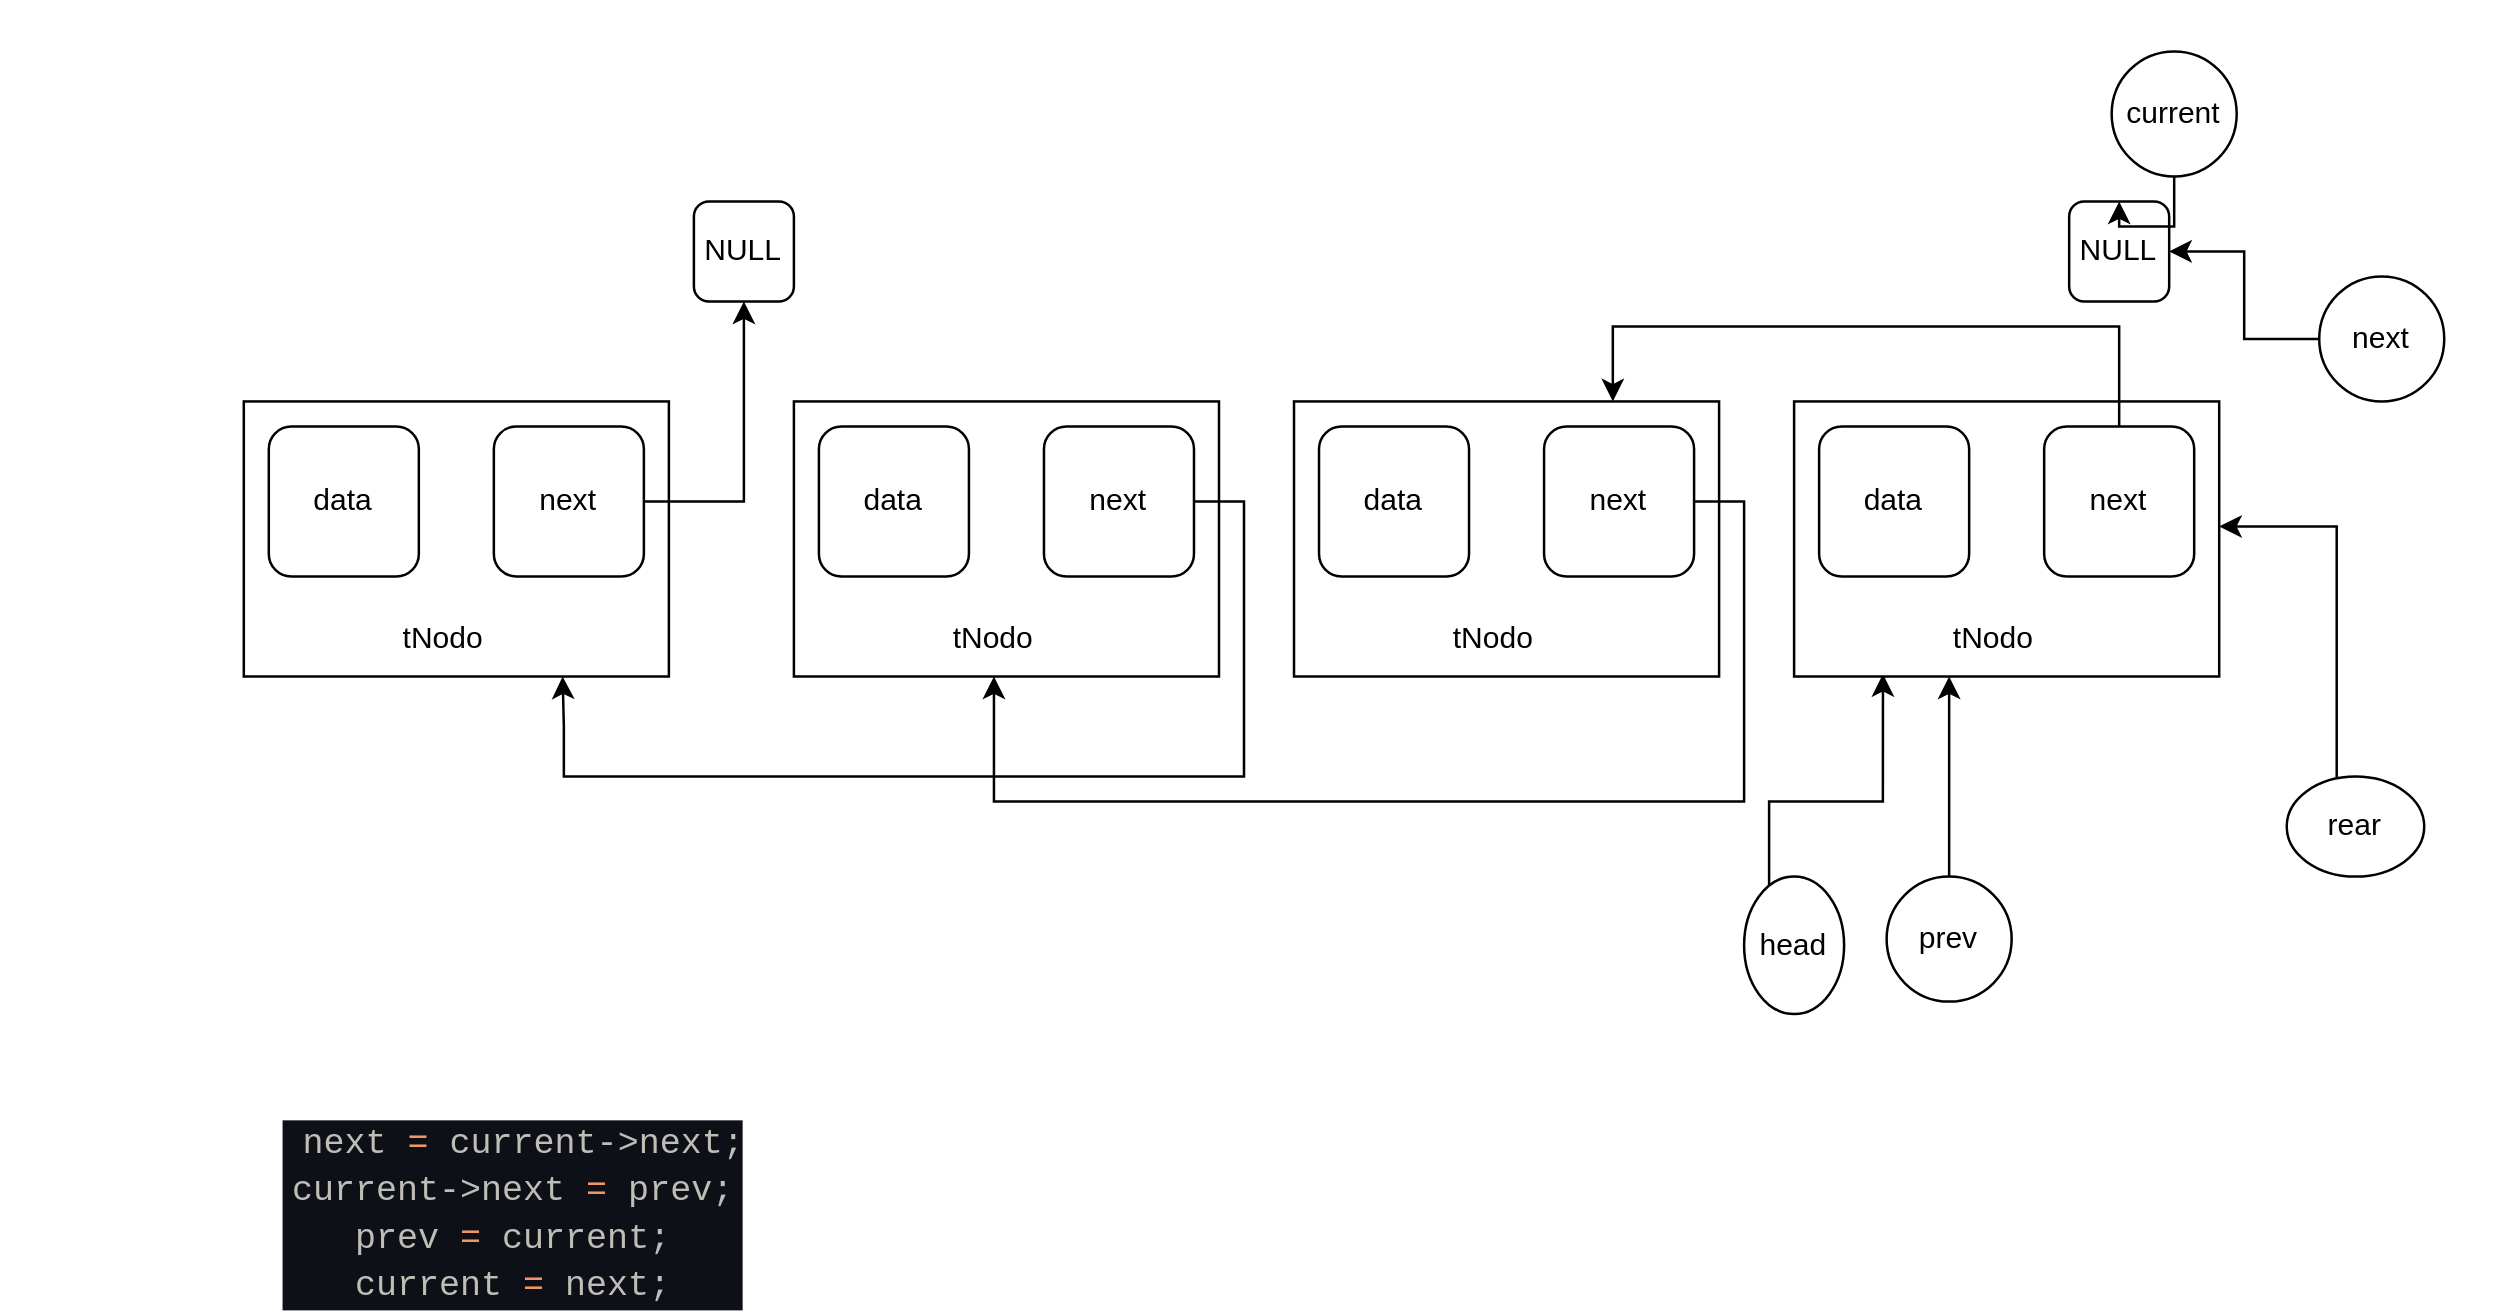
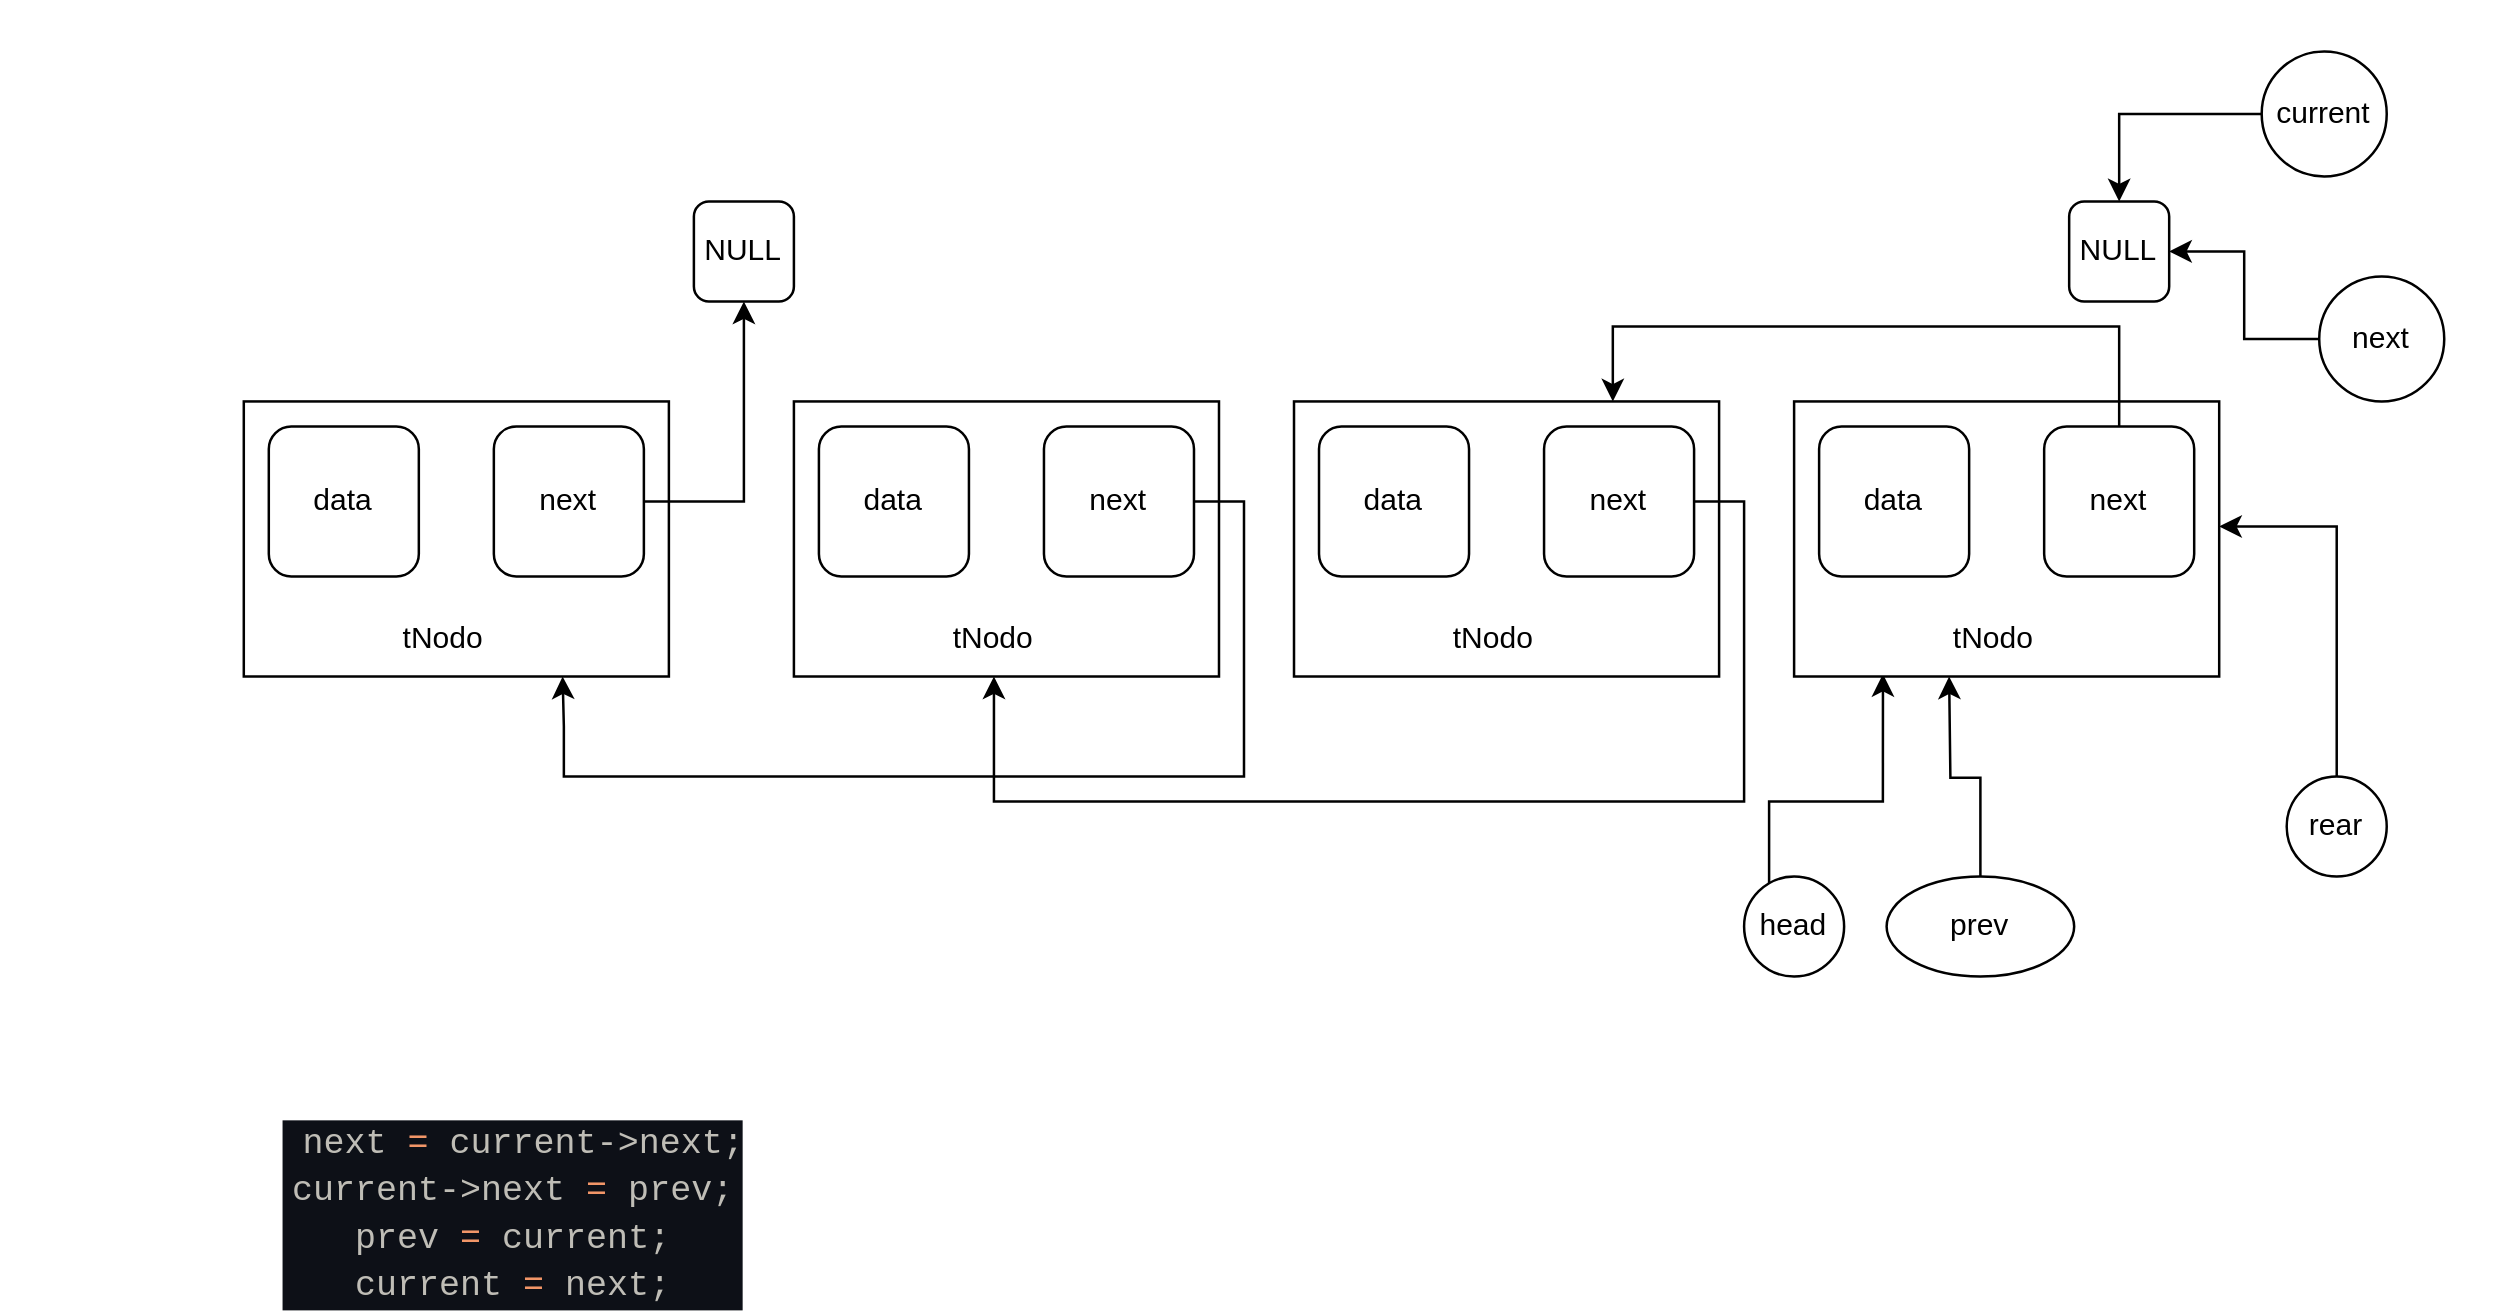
node "current": moved (2174, 114) -> (2324, 114)
node "rear": size 138x100 -> 100x100
node "prev": size 125x125 -> 188x100
node "head": size 100x138 -> 100x100
